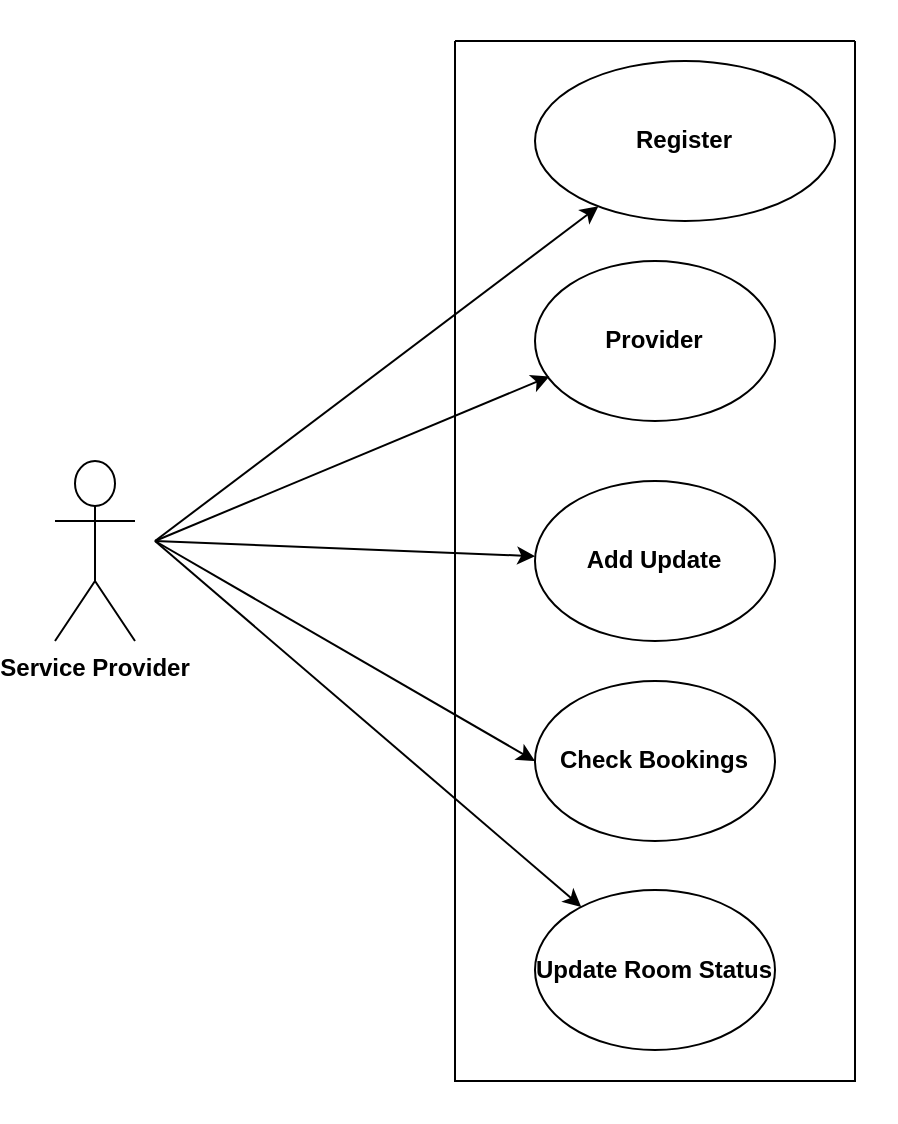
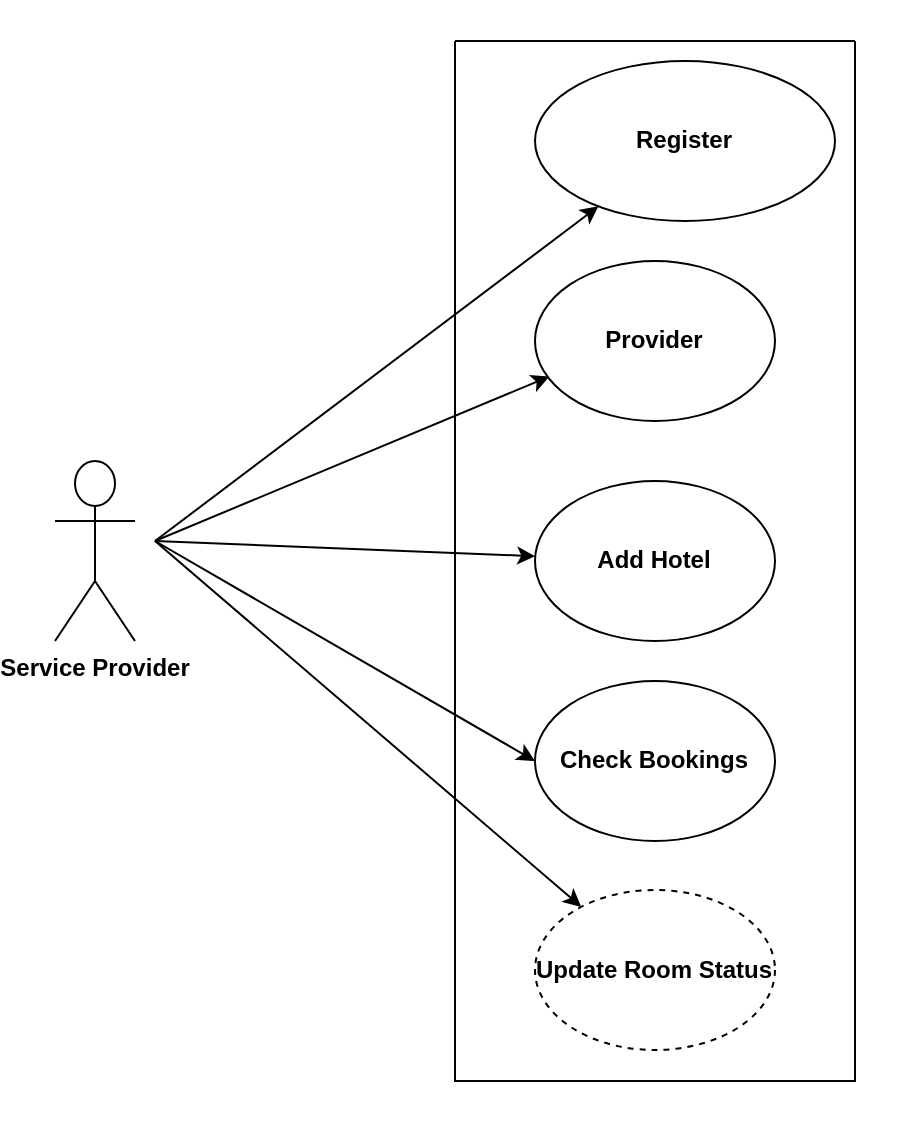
node "Add Update": label "Add Update" -> "Add Hotel"
node "Update Room Status": style solid -> dashed
